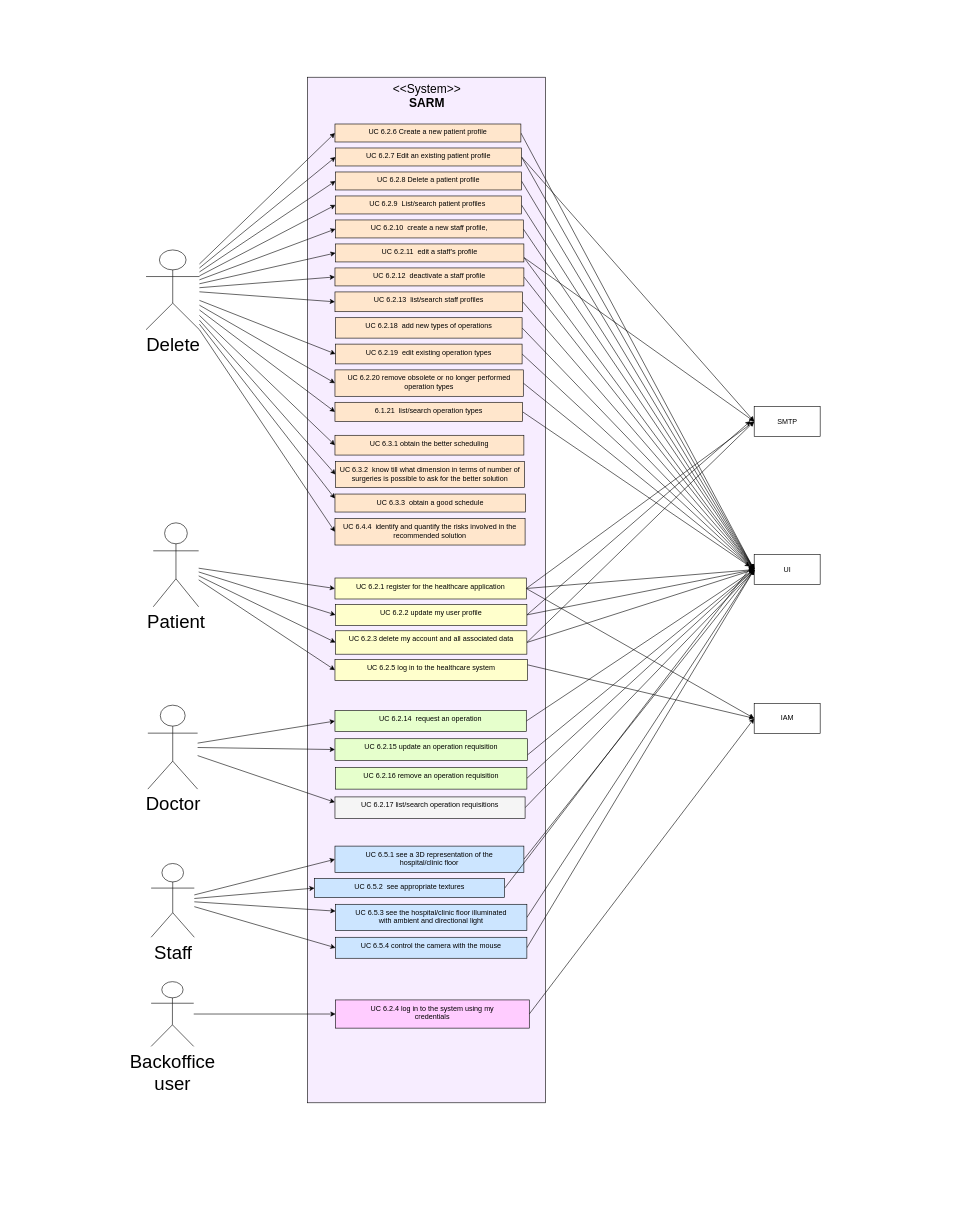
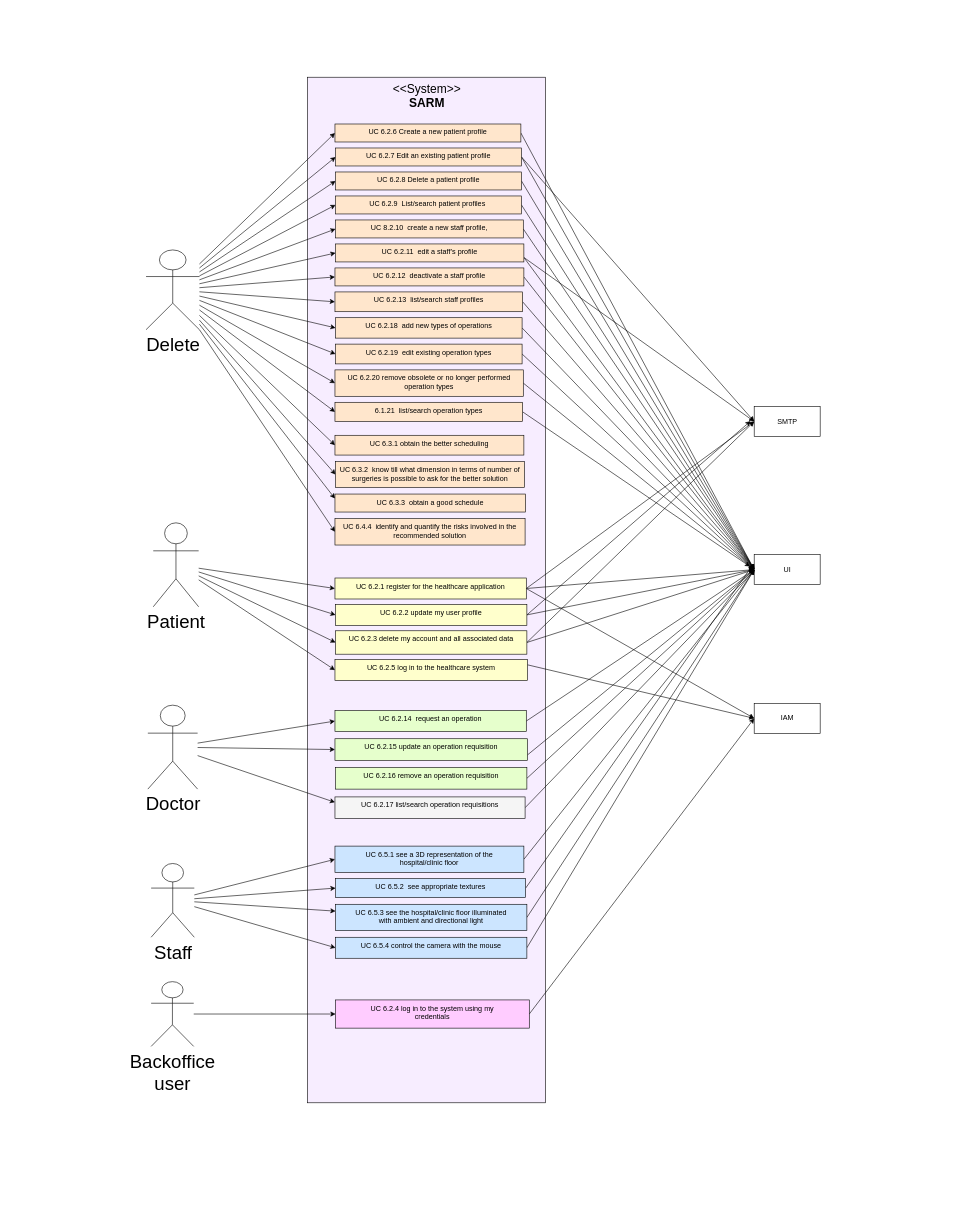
node "UC 6.2.10 create a new staff profile,": label "UC 6.2.10 create a new staff profile," -> "UC 8.2.10 create a new staff profile,"
edge "Delete" -> "UC 6.2.18 add new types of operations": added
node "UC 6.5.2 see appropriate textures": moved (410, 888) -> (431, 888)
